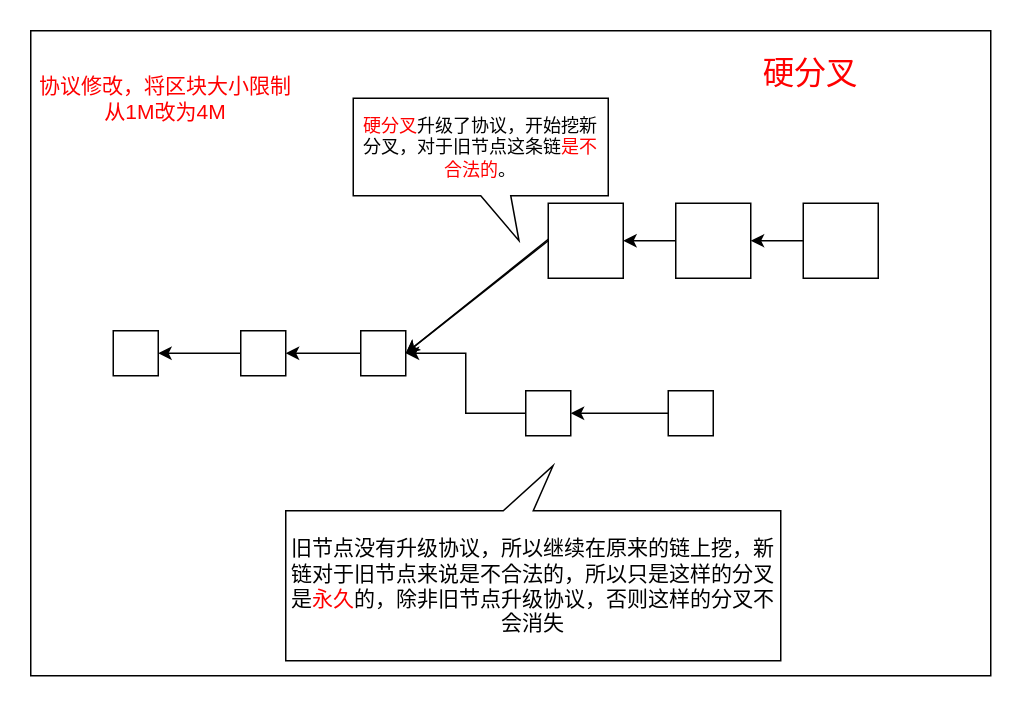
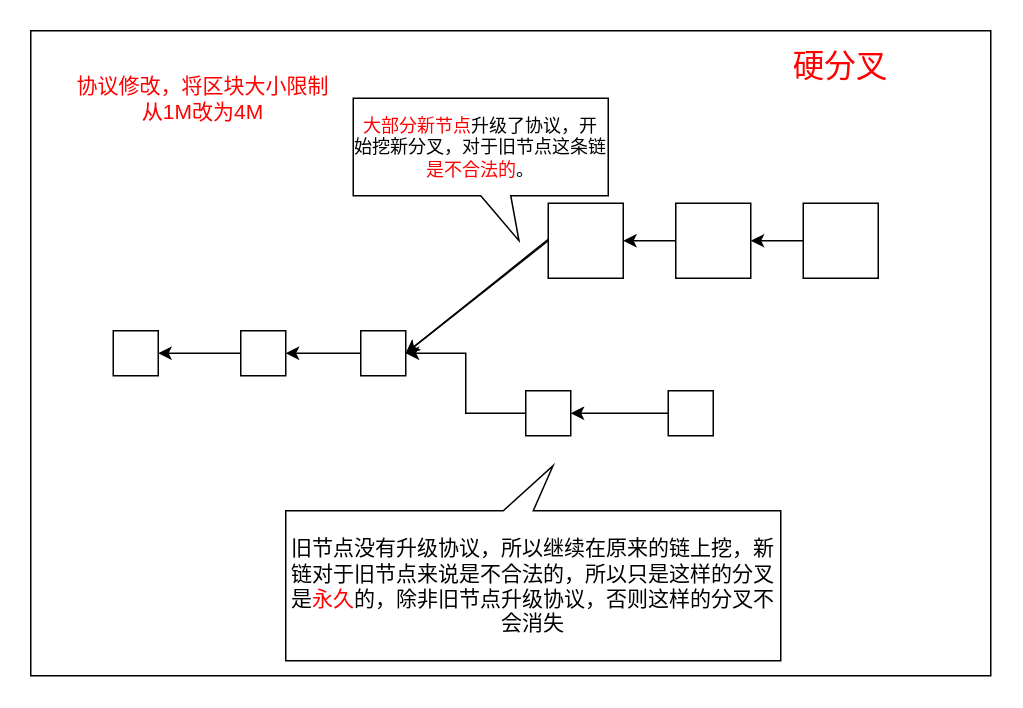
node "硬分叉": moved (811, 72) -> (841, 65)
node "协议修改，将区块大小限制从1M改为4M": moved (166, 98) -> (203, 98)
node "硬分叉升级了协议，开始挖新分叉，对于旧节点这条链是不合法的。": label "硬分叉升级了协议，开始挖新分叉，对于旧节点这条链是不合法的。" -> "大部分新节点升级了协议，开始挖新分叉，对于旧节点这条链是不合法的。"
